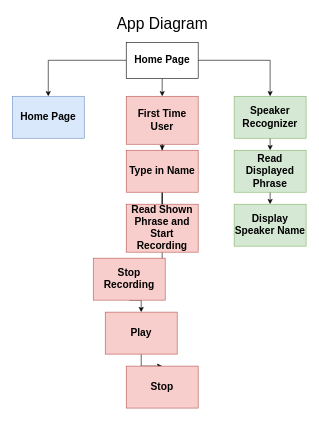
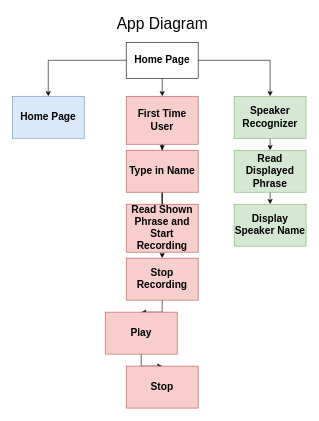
node "Stop Recording": moved (129, 279) -> (162, 279)
